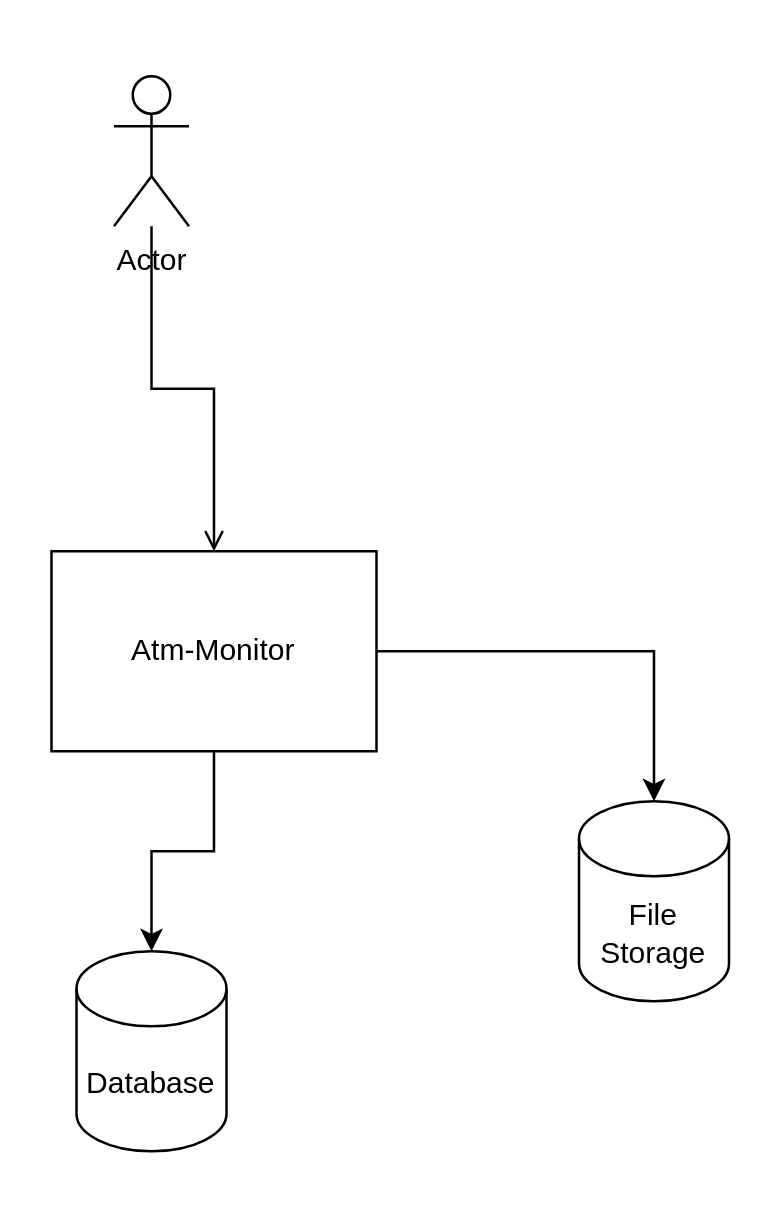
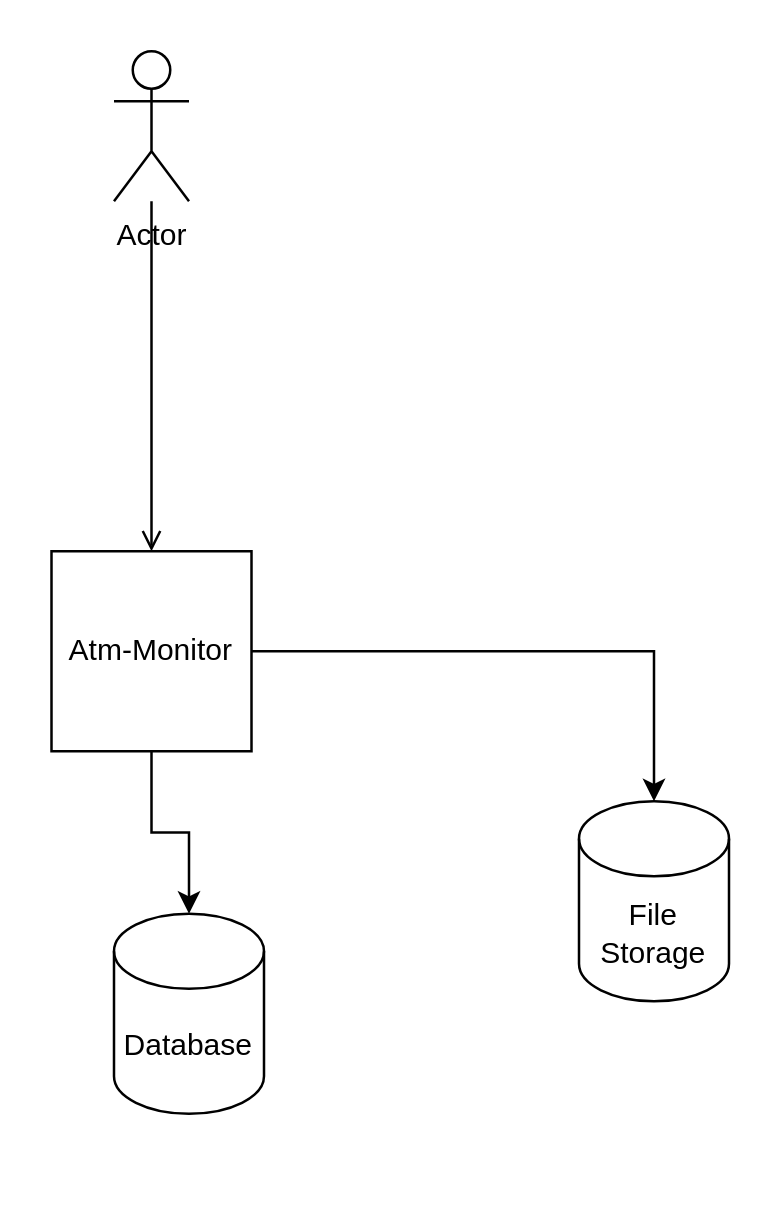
node "Actor": moved (151, 151) -> (151, 126)
node "Atm-Monitor": size 325x200 -> 200x200
node "Database": moved (151, 1051) -> (189, 1014)
